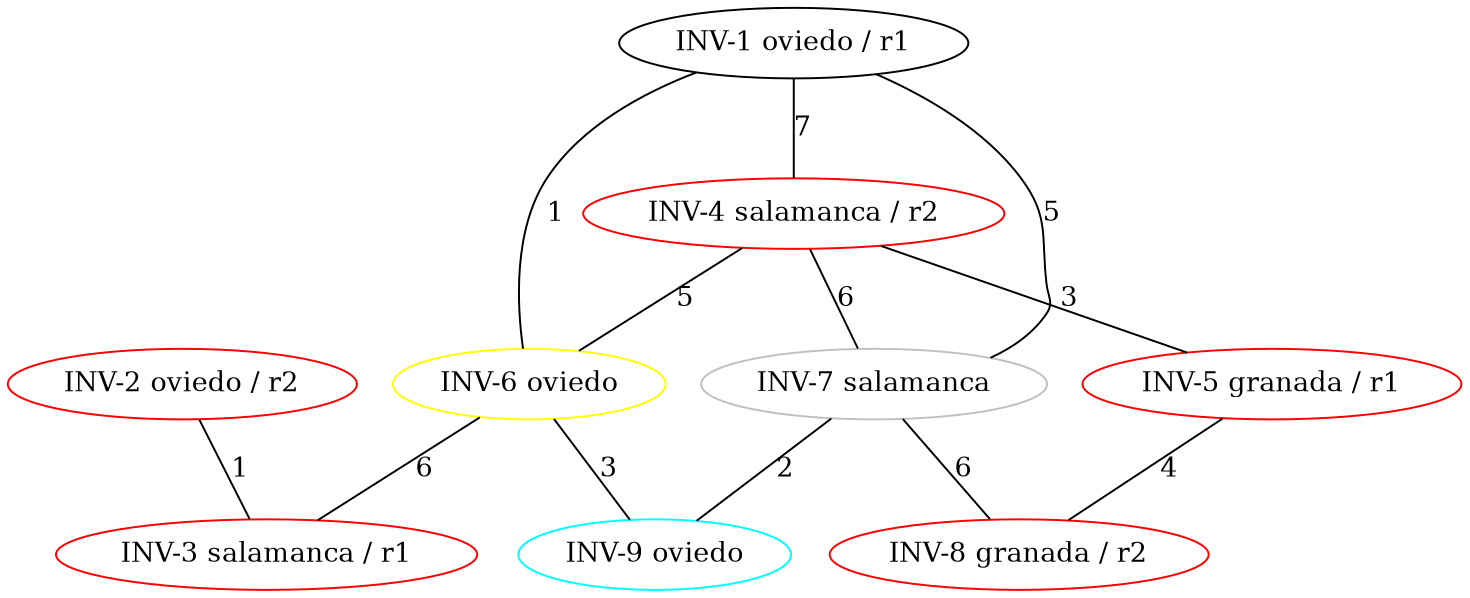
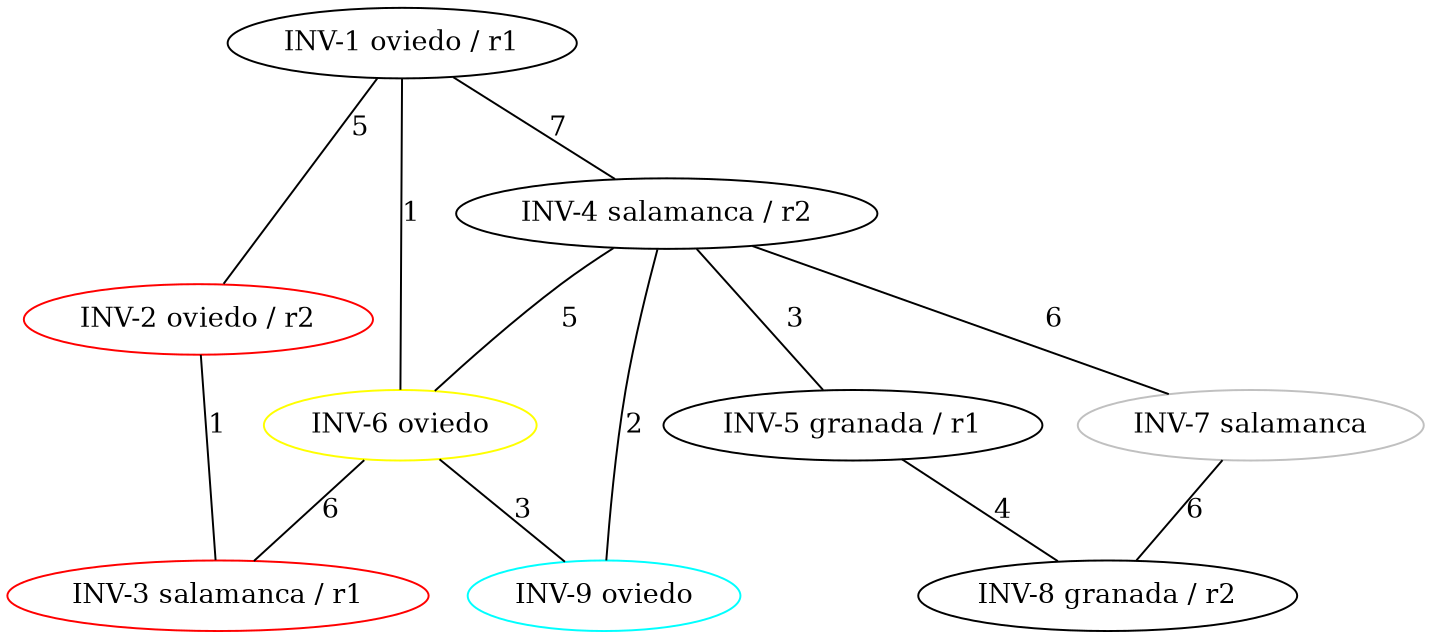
edge "INV-1 oviedo / r1" -- "INV-7 salamanca": now "INV-1 oviedo / r1" -- "INV-2 oviedo / r2"
node "INV-4 salamanca / r2": color red -> black
node "INV-5 granada / r1": color red -> black
edge "INV-7 salamanca" -- "INV-9 oviedo": now "INV-4 salamanca / r2" -- "INV-9 oviedo"
node "INV-8 granada / r2": color red -> black
